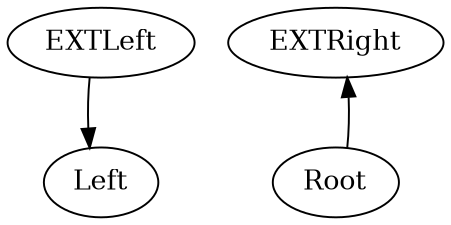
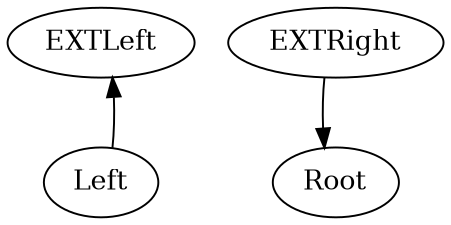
edge "EXTLeft" -> "Left": reversed
edge "Root" -> "EXTRight": reversed
